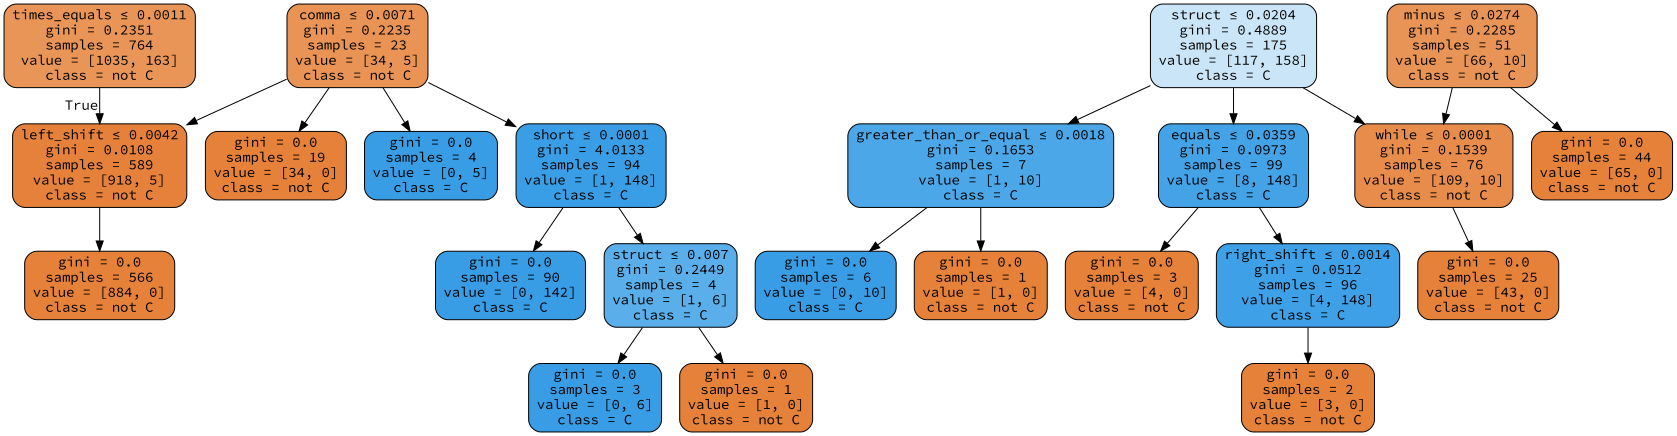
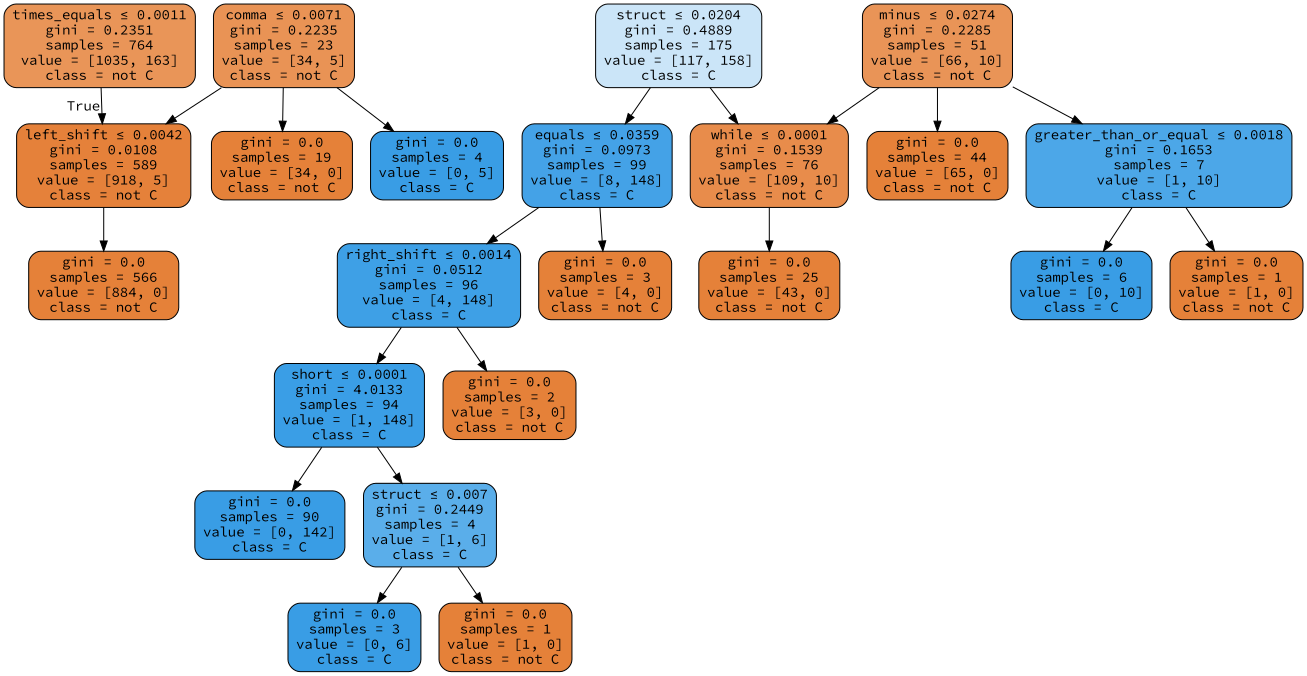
edge "comma ≤ 0.0071" -> "short ≤ 0.0001": now "right_shift ≤ 0.0014" -> "short ≤ 0.0001"
edge "struct ≤ 0.0204" -> "greater_than_or_equal ≤ 0.0018": now "minus ≤ 0.0274" -> "greater_than_or_equal ≤ 0.0018"
